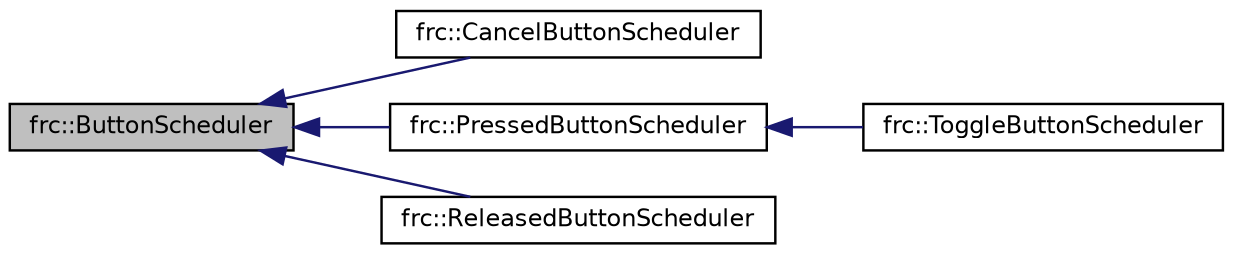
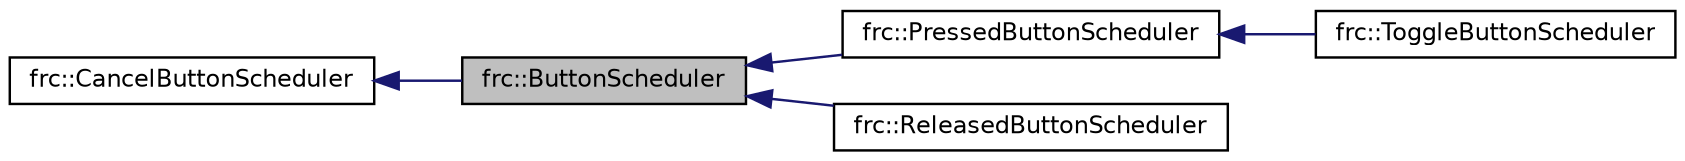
edge "frc::CancelButtonScheduler" -> "frc::ButtonScheduler": reversed
